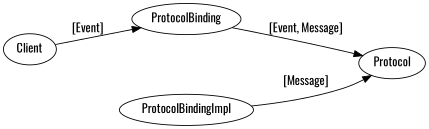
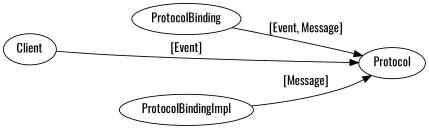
edge "Client" -> "ProtocolBinding": now "Client" -> "Protocol"
